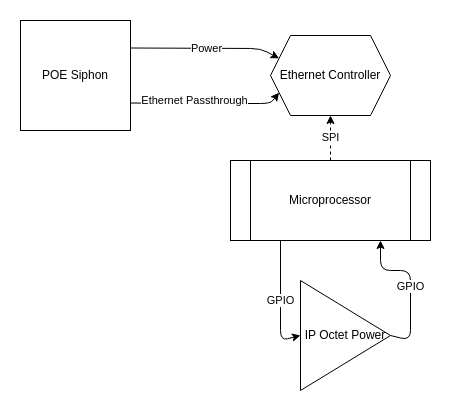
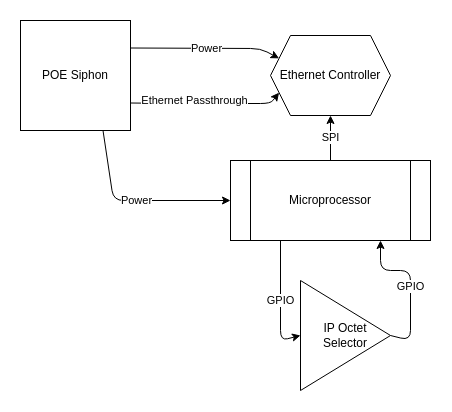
edge "Microprocessor" -> "Ethernet Controller": style dashed -> solid
edge "POE Siphon" -> "Microprocessor": added, label "Power"
node "IP Octet Power": label "IP Octet Power" -> "IP Octet Selector"
